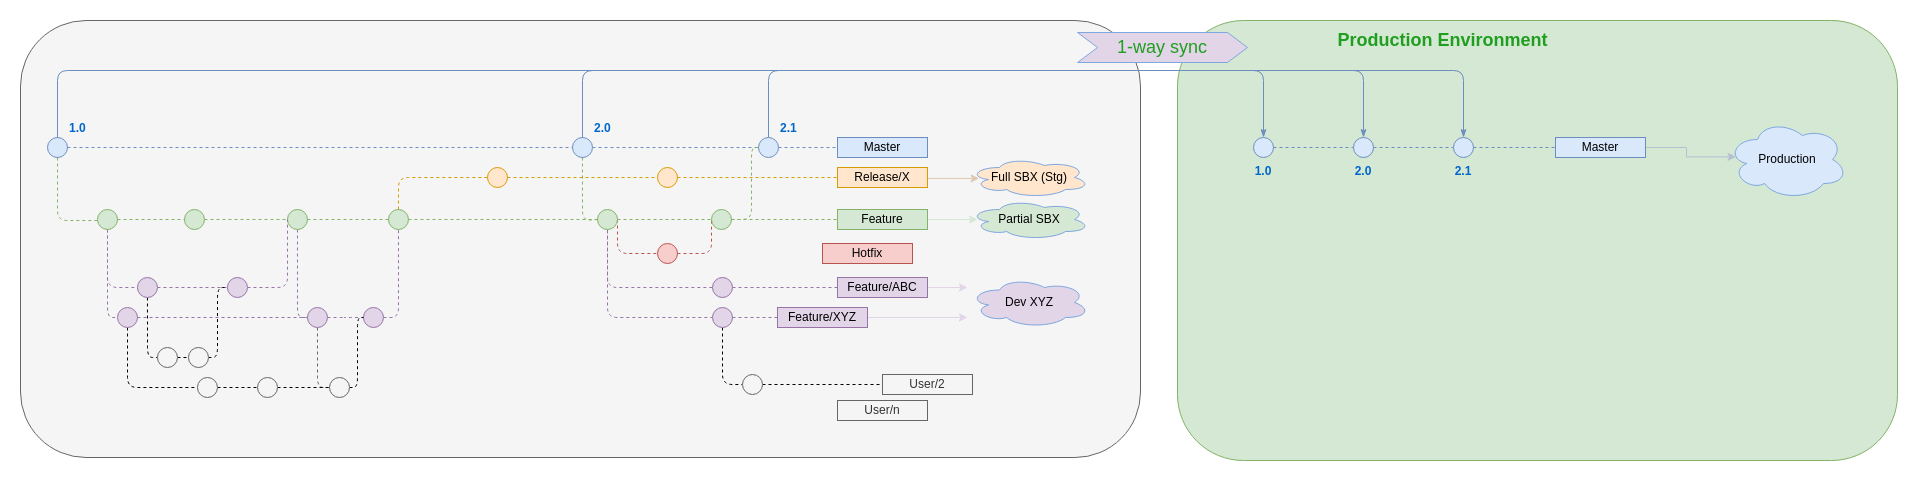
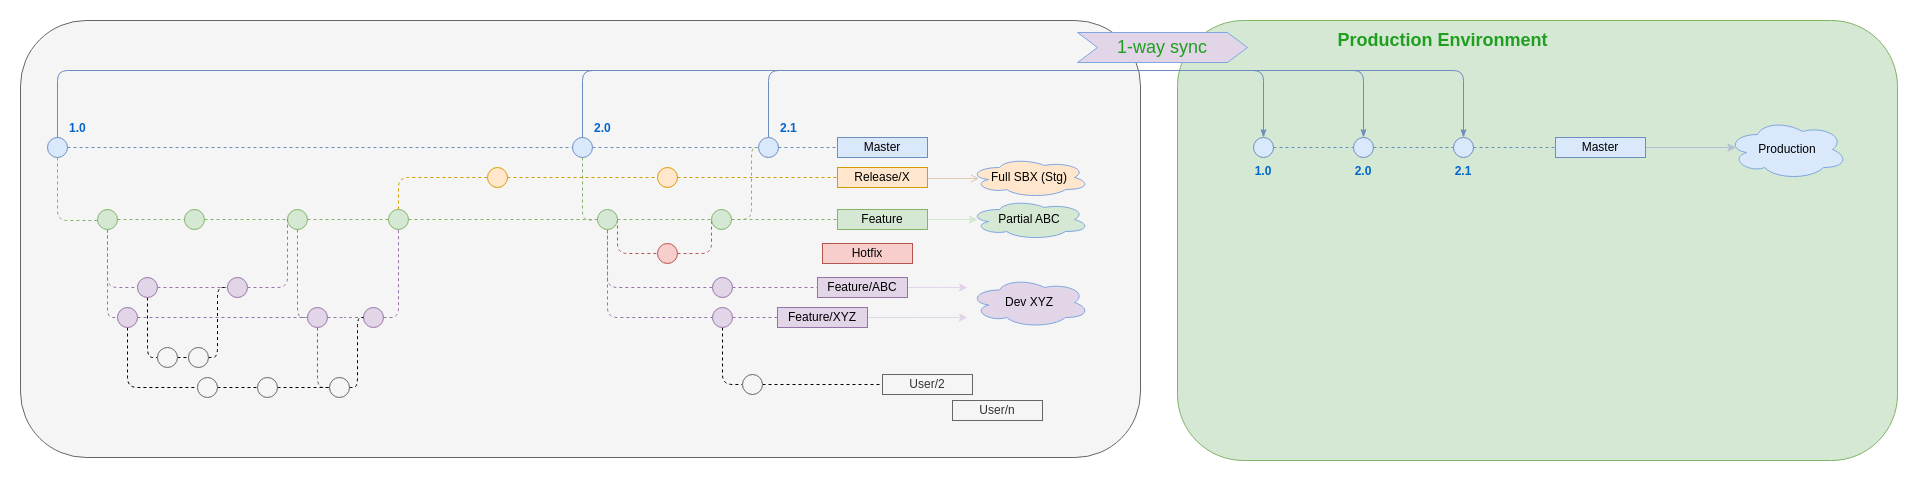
node "Production": size 120x80 -> 120x60
edge "Release/X" -> "Full SBX (Stg)": arrowhead classic -> open
node "Partial SBX": label "Partial SBX" -> "Partial ABC"
node "Feature/ABC": moved (883, 288) -> (863, 288)
node "User/n": moved (883, 411) -> (998, 411)
